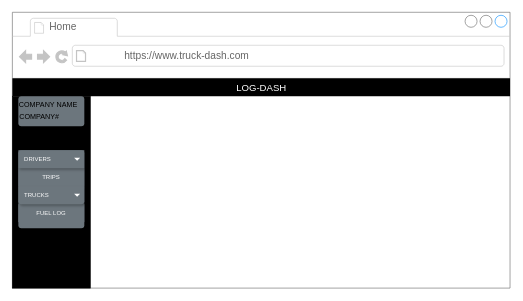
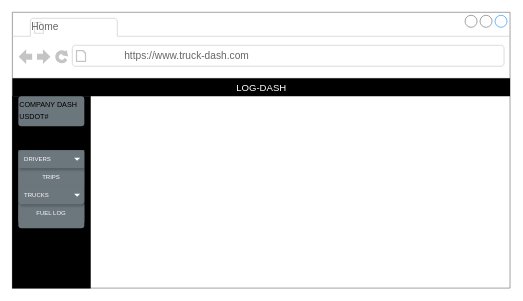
node "Home": moved (81, 27) -> (63, 27)
node "COMPANY NAME": label "COMPANY NAME" -> "COMPANY DASH"
node "COMPANY#": label "COMPANY#" -> "USDOT#"
